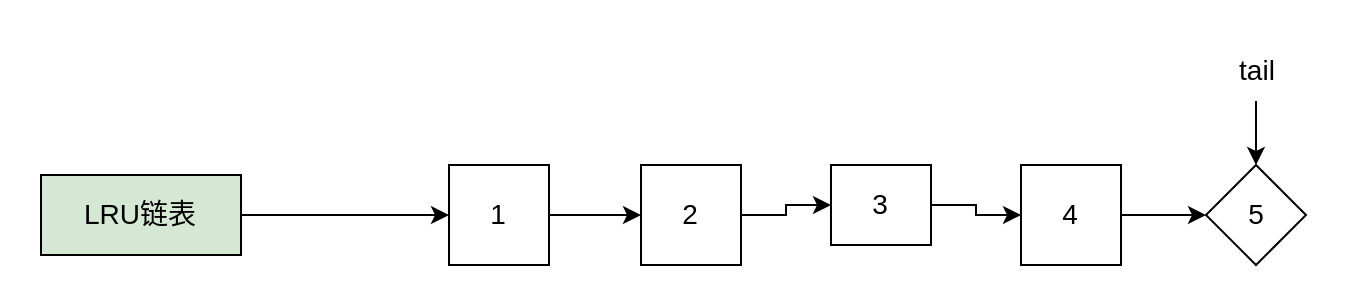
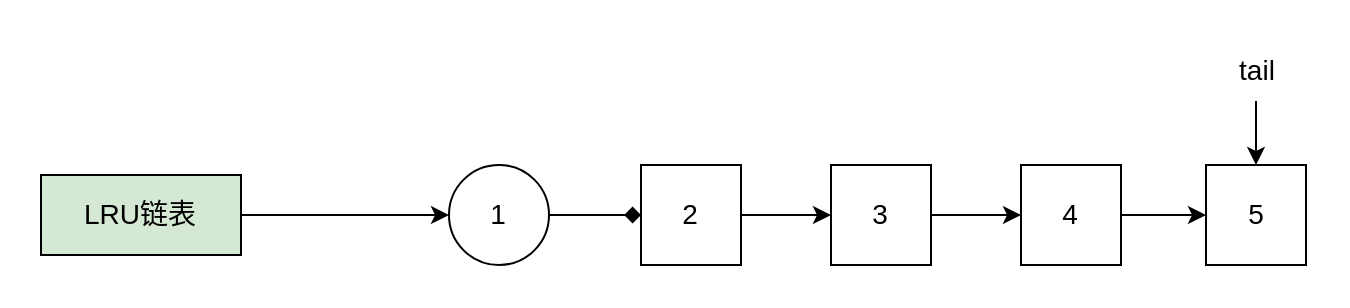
node "3": size 100x80 -> 100x100
node "1": shape rectangle -> ellipse
edge "1" -> "2": arrowhead classic -> diamond
node "5": shape diamond -> rectangle
